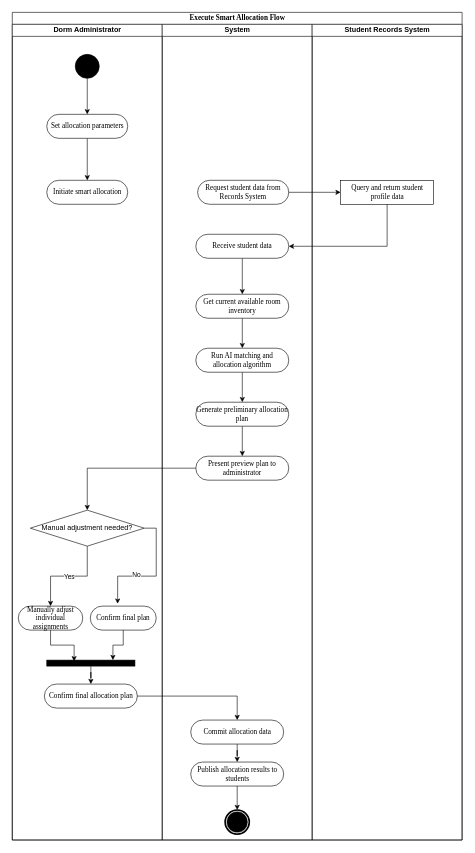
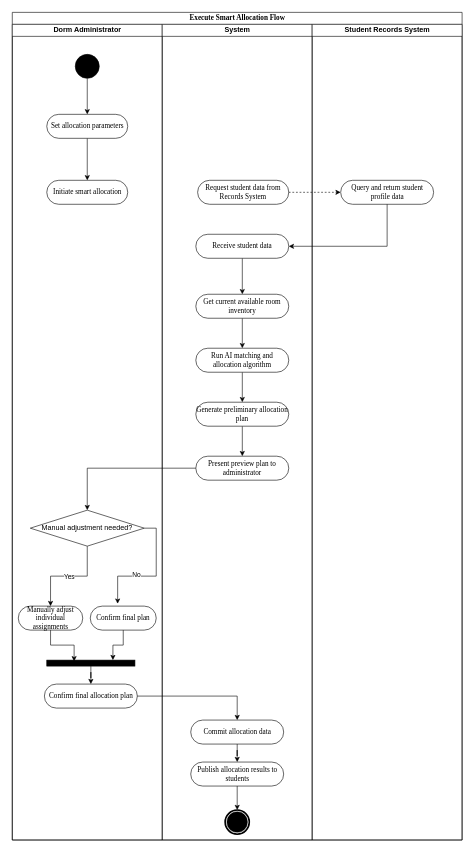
edge "Request student data from Records System" -> "Query and return student profile data": style solid -> dashed
node "Query and return student profile data": shape rectangle -> rounded rectangle
